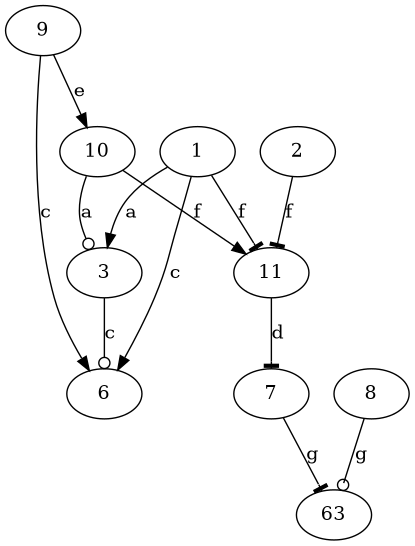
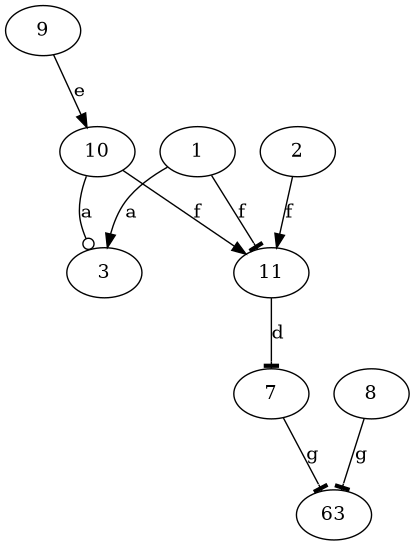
edge "2" -> "11": arrowhead tee -> normal
node "6": removed
edge "8" -> "63": arrowhead odot -> tee
